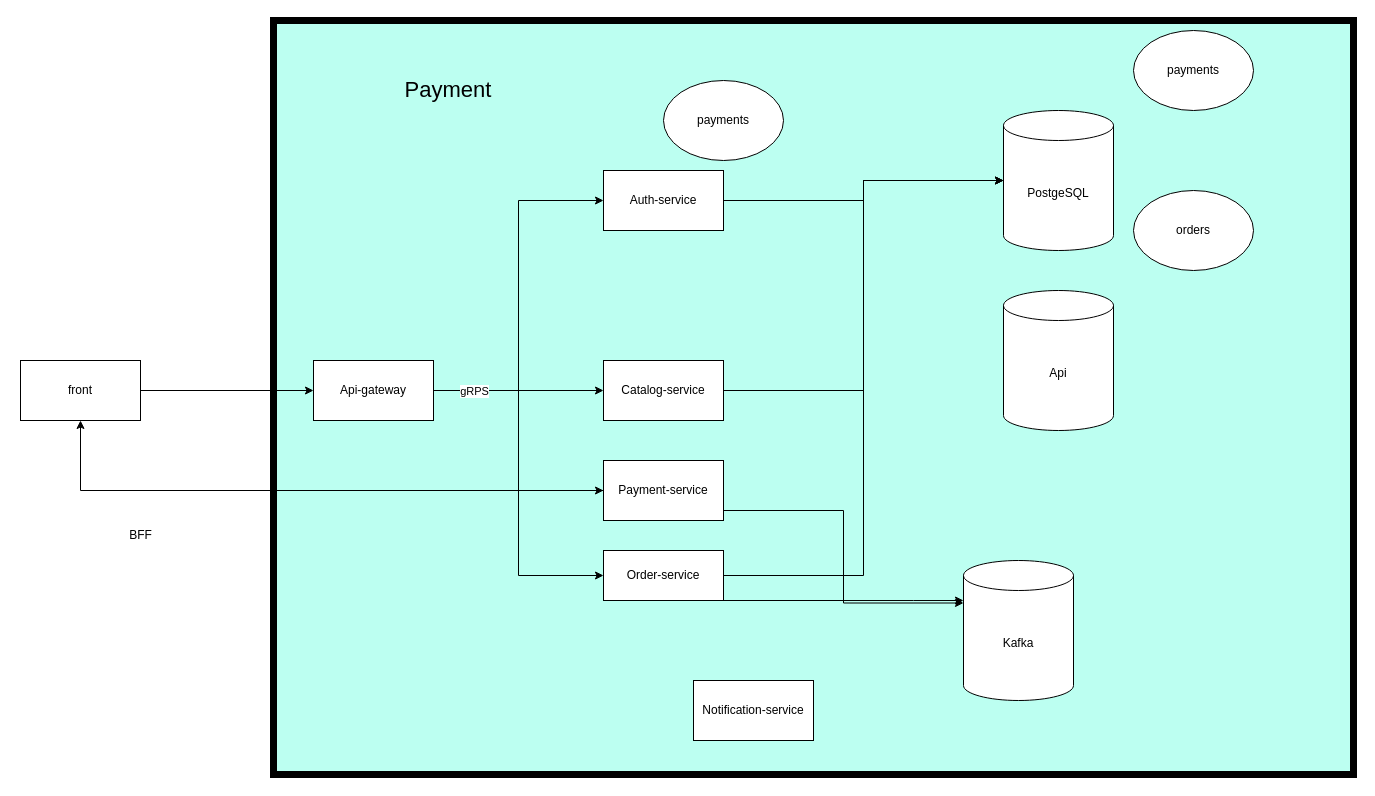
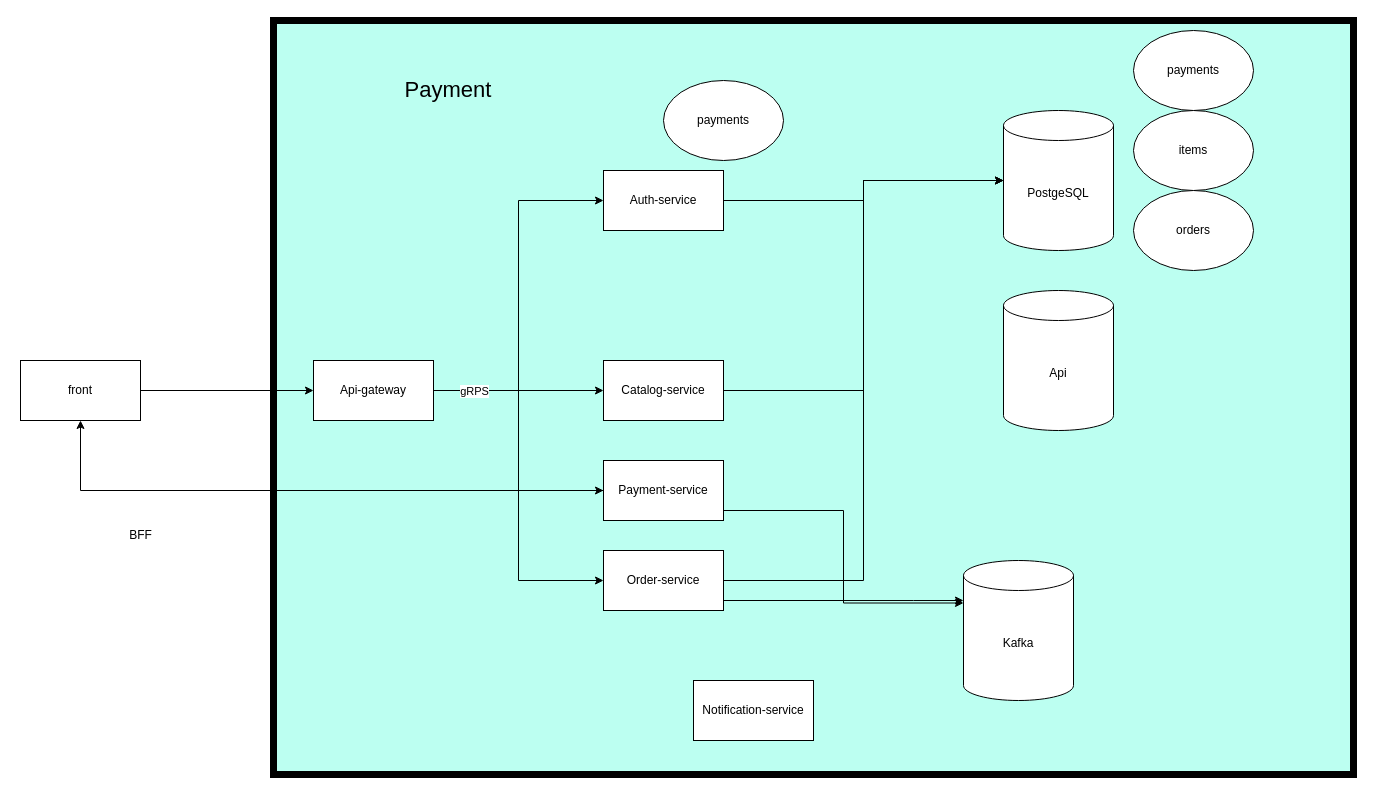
node "items": added
node "Order-service": size 120x50 -> 120x60
